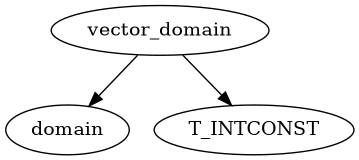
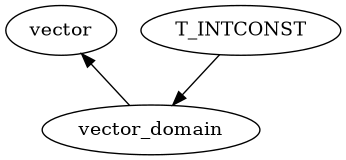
edge "vector_domain" -> "T_INTCONST": reversed
node "domain": label "domain" -> "vector"
